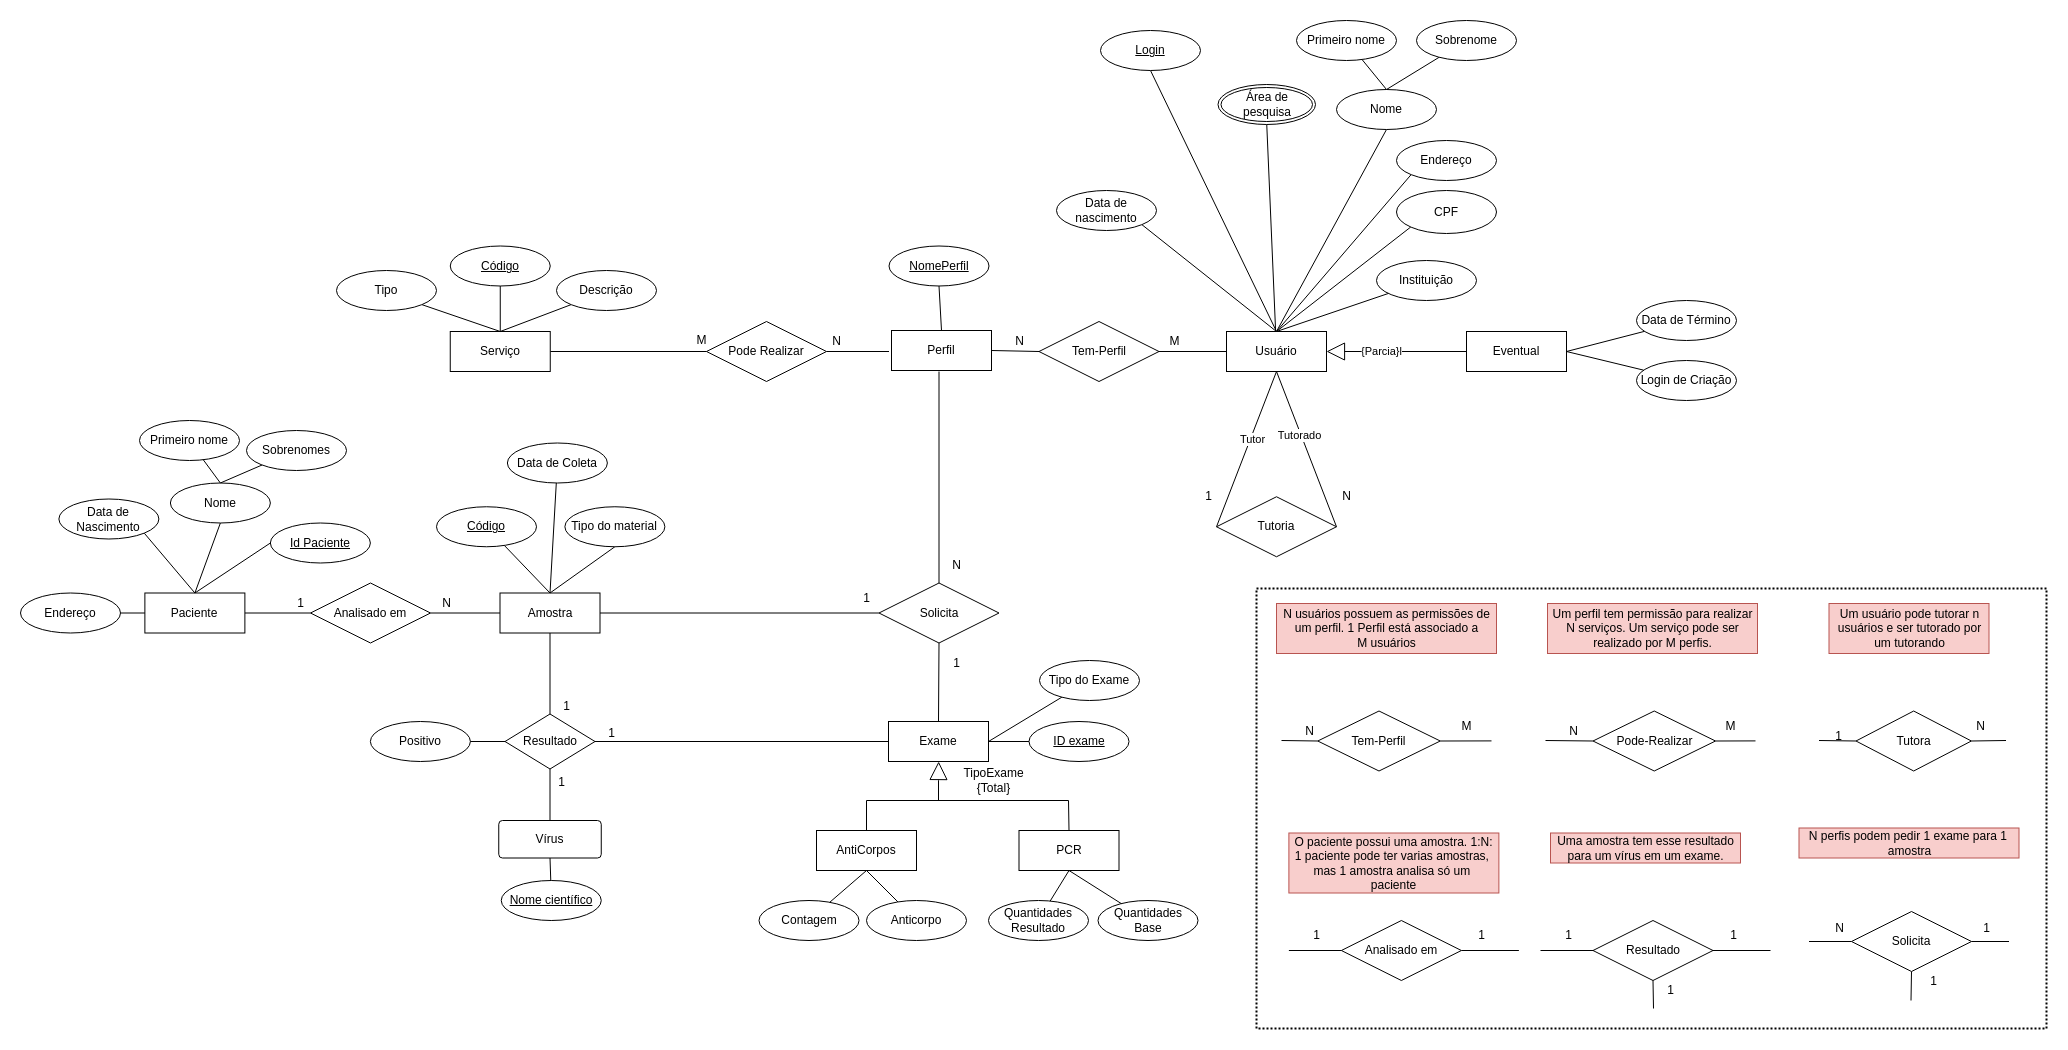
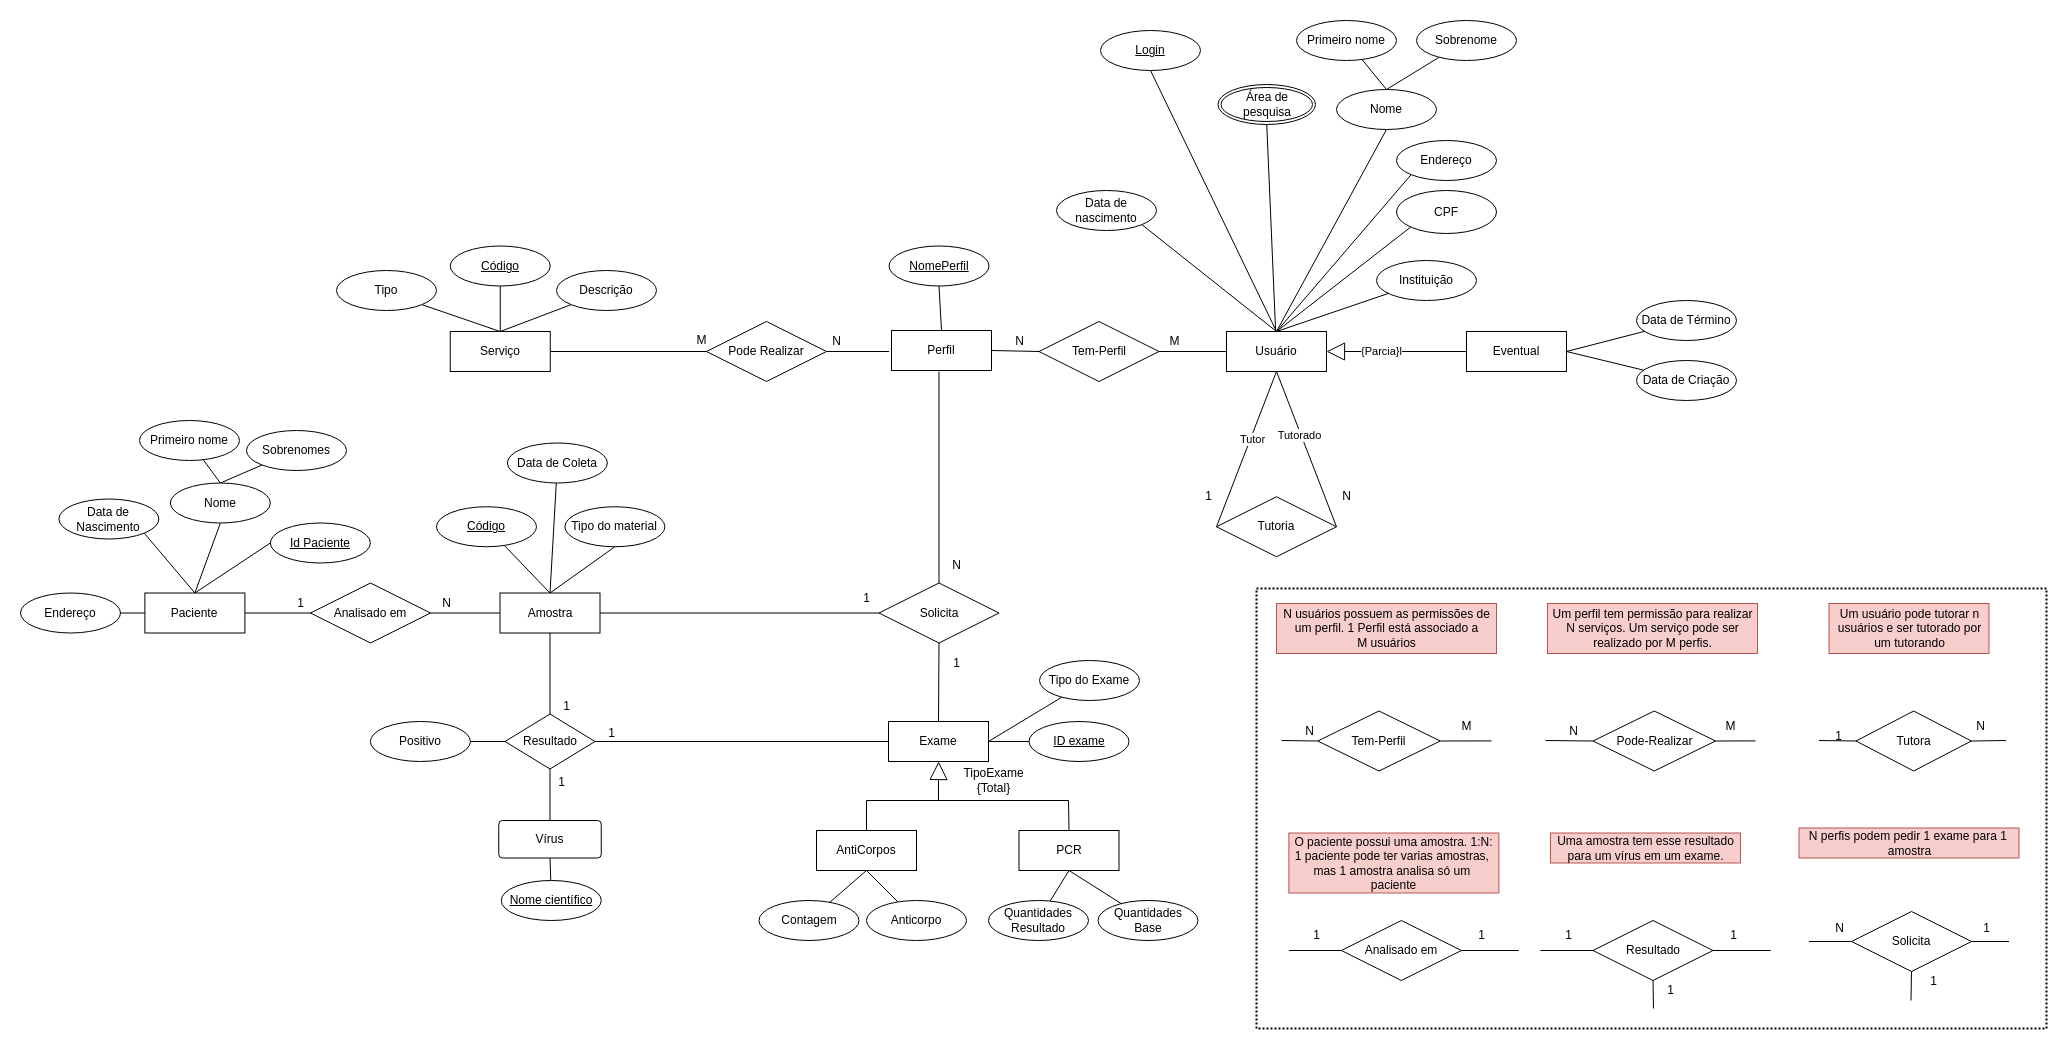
node "Login de Criação": label "Login de Criação" -> "Data de Criação"
